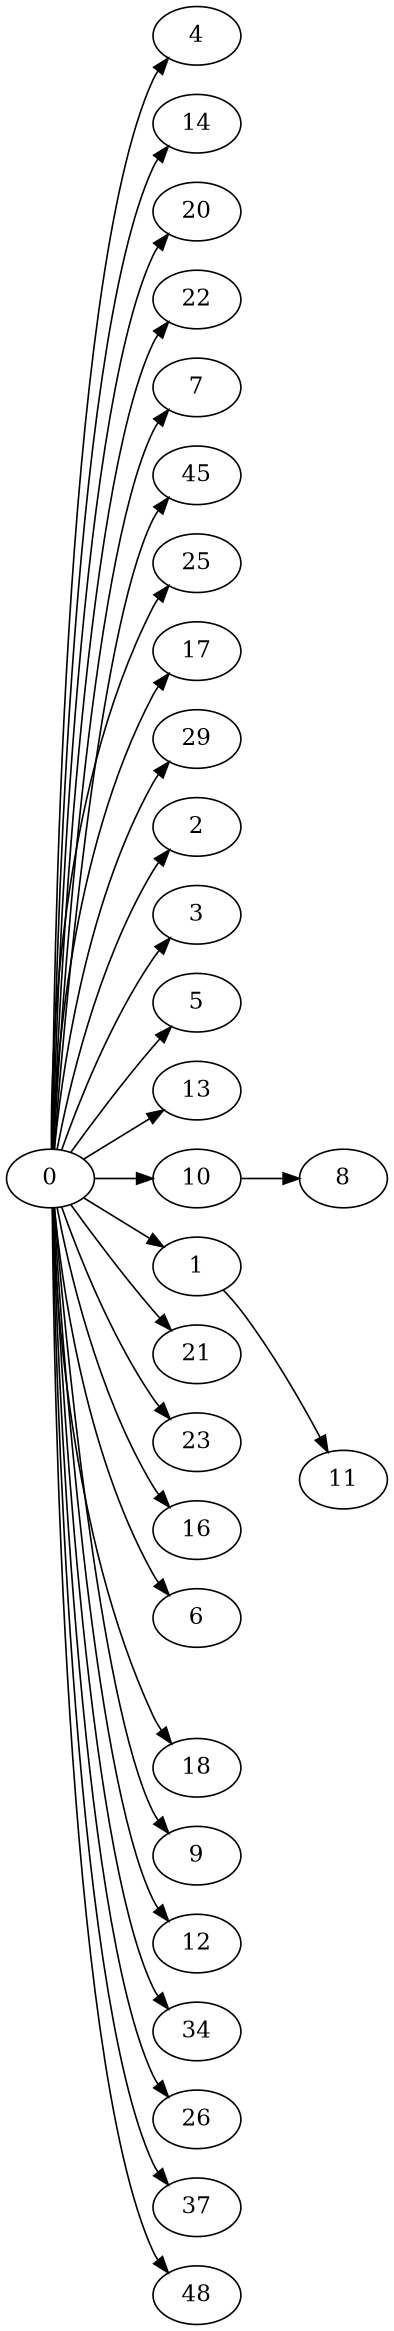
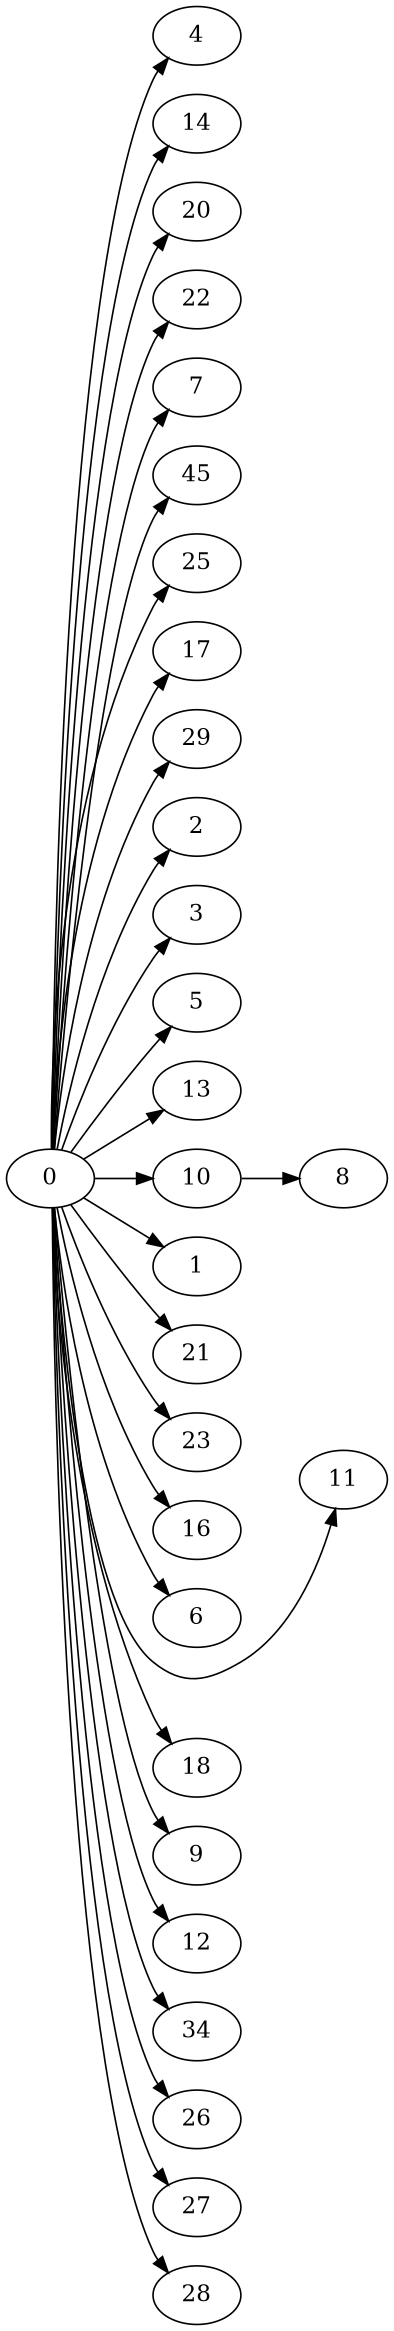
edge "1" -> "11": now "0" -> "11"
node "37": label "37" -> "27"
node "48": label "48" -> "28"
